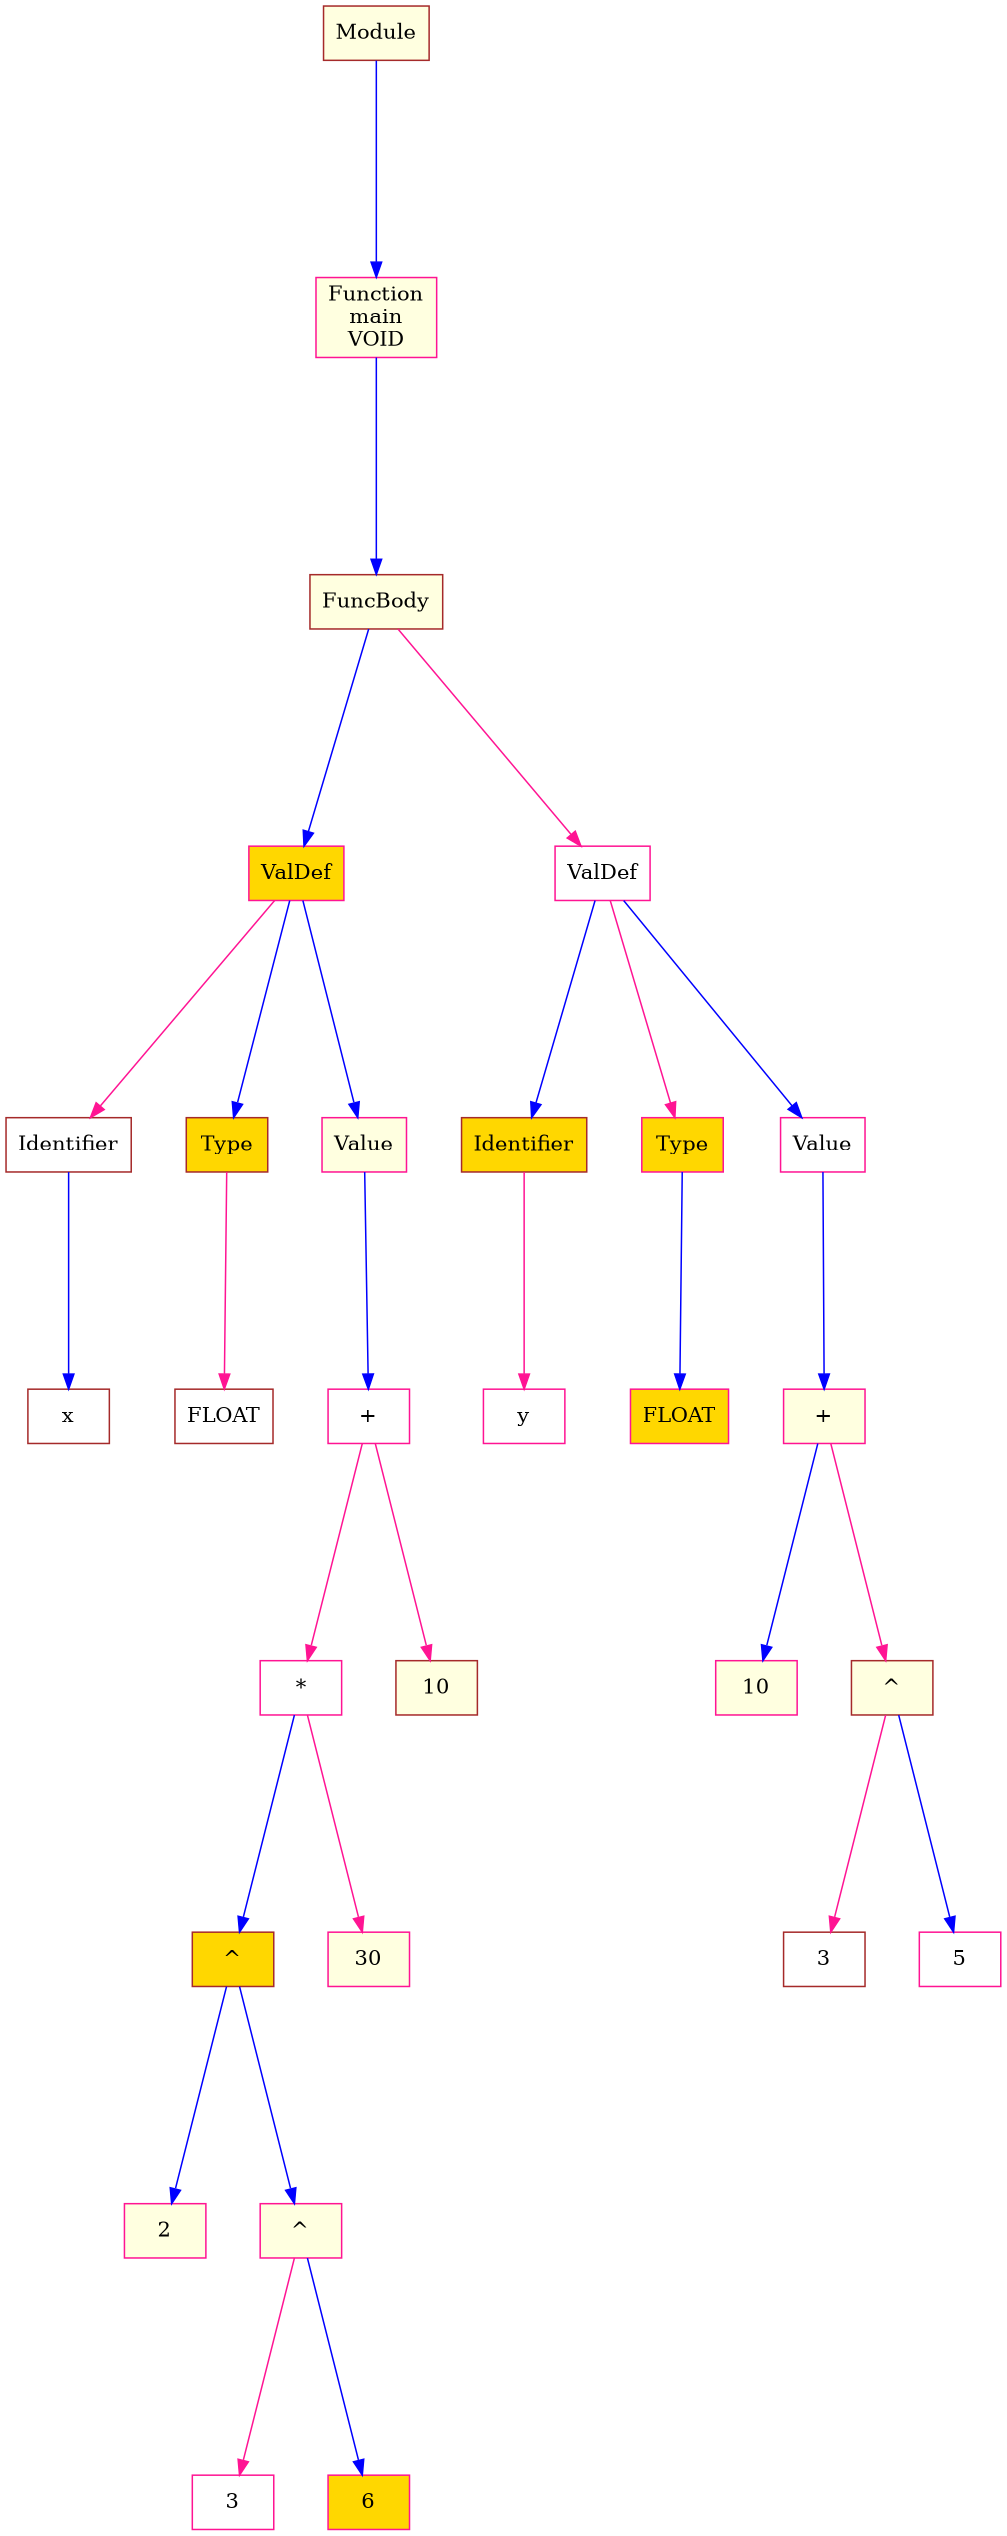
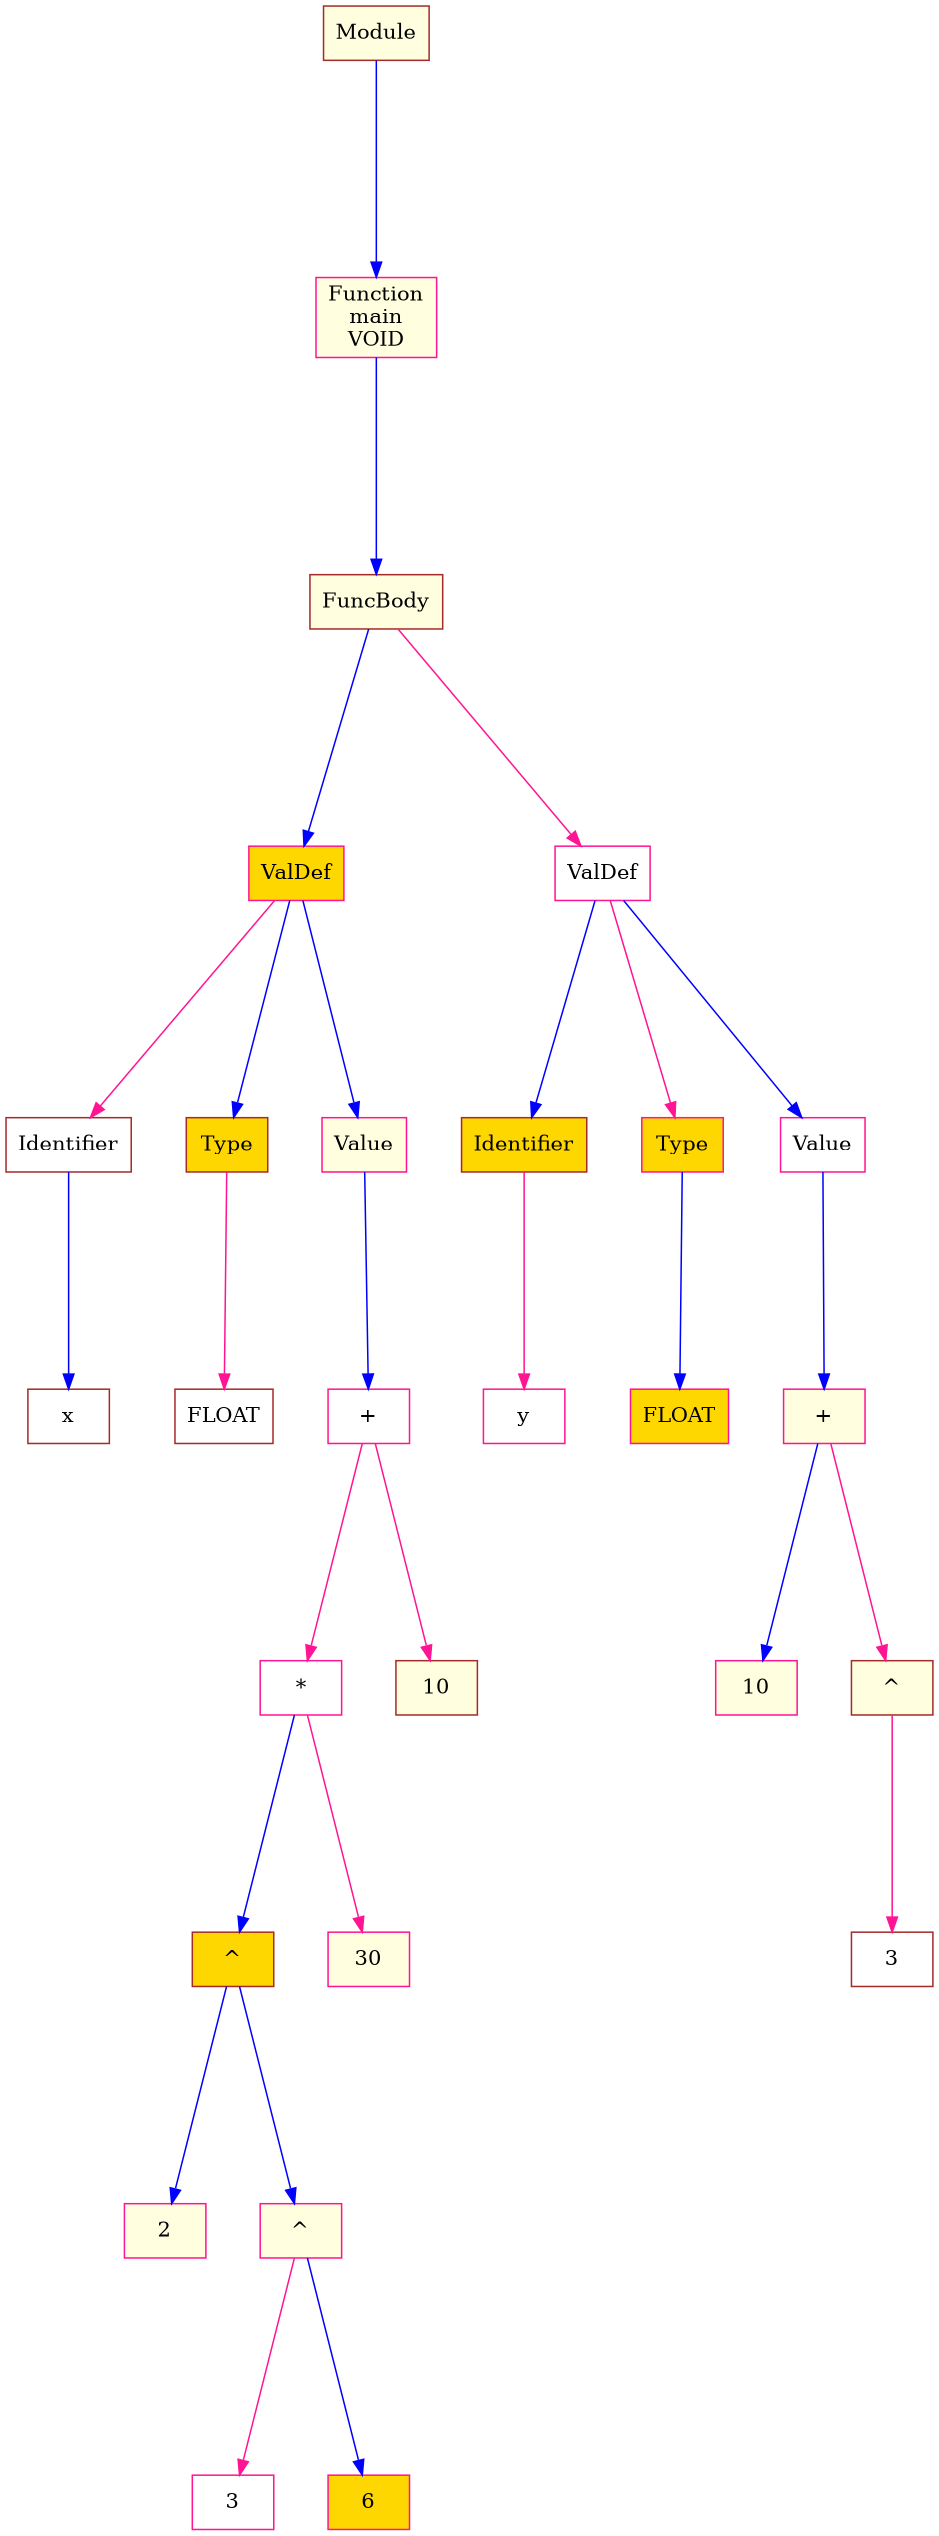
node "5": removed
